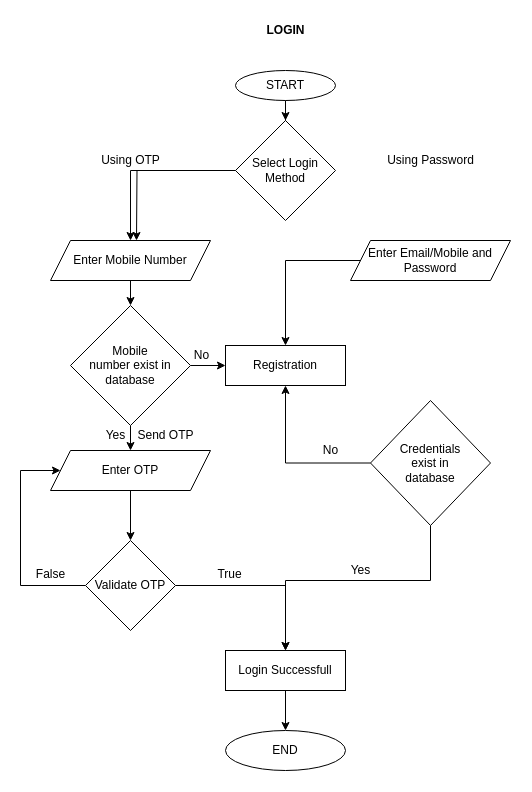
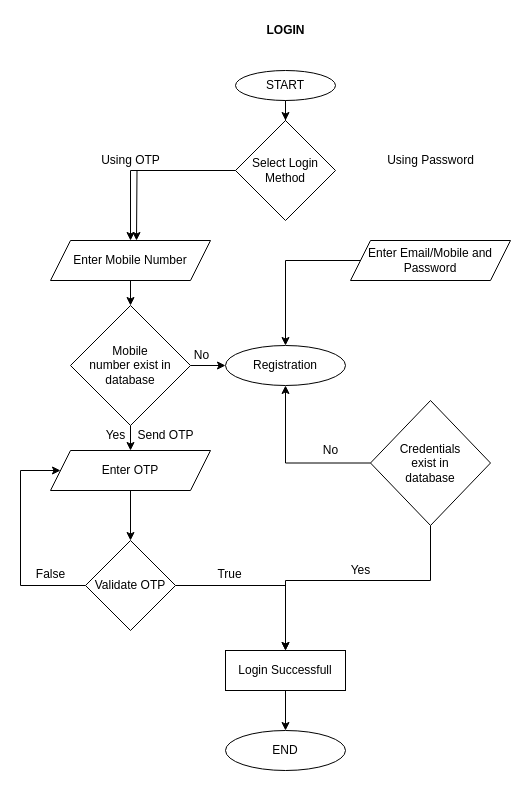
node "Registration": shape rectangle -> ellipse
